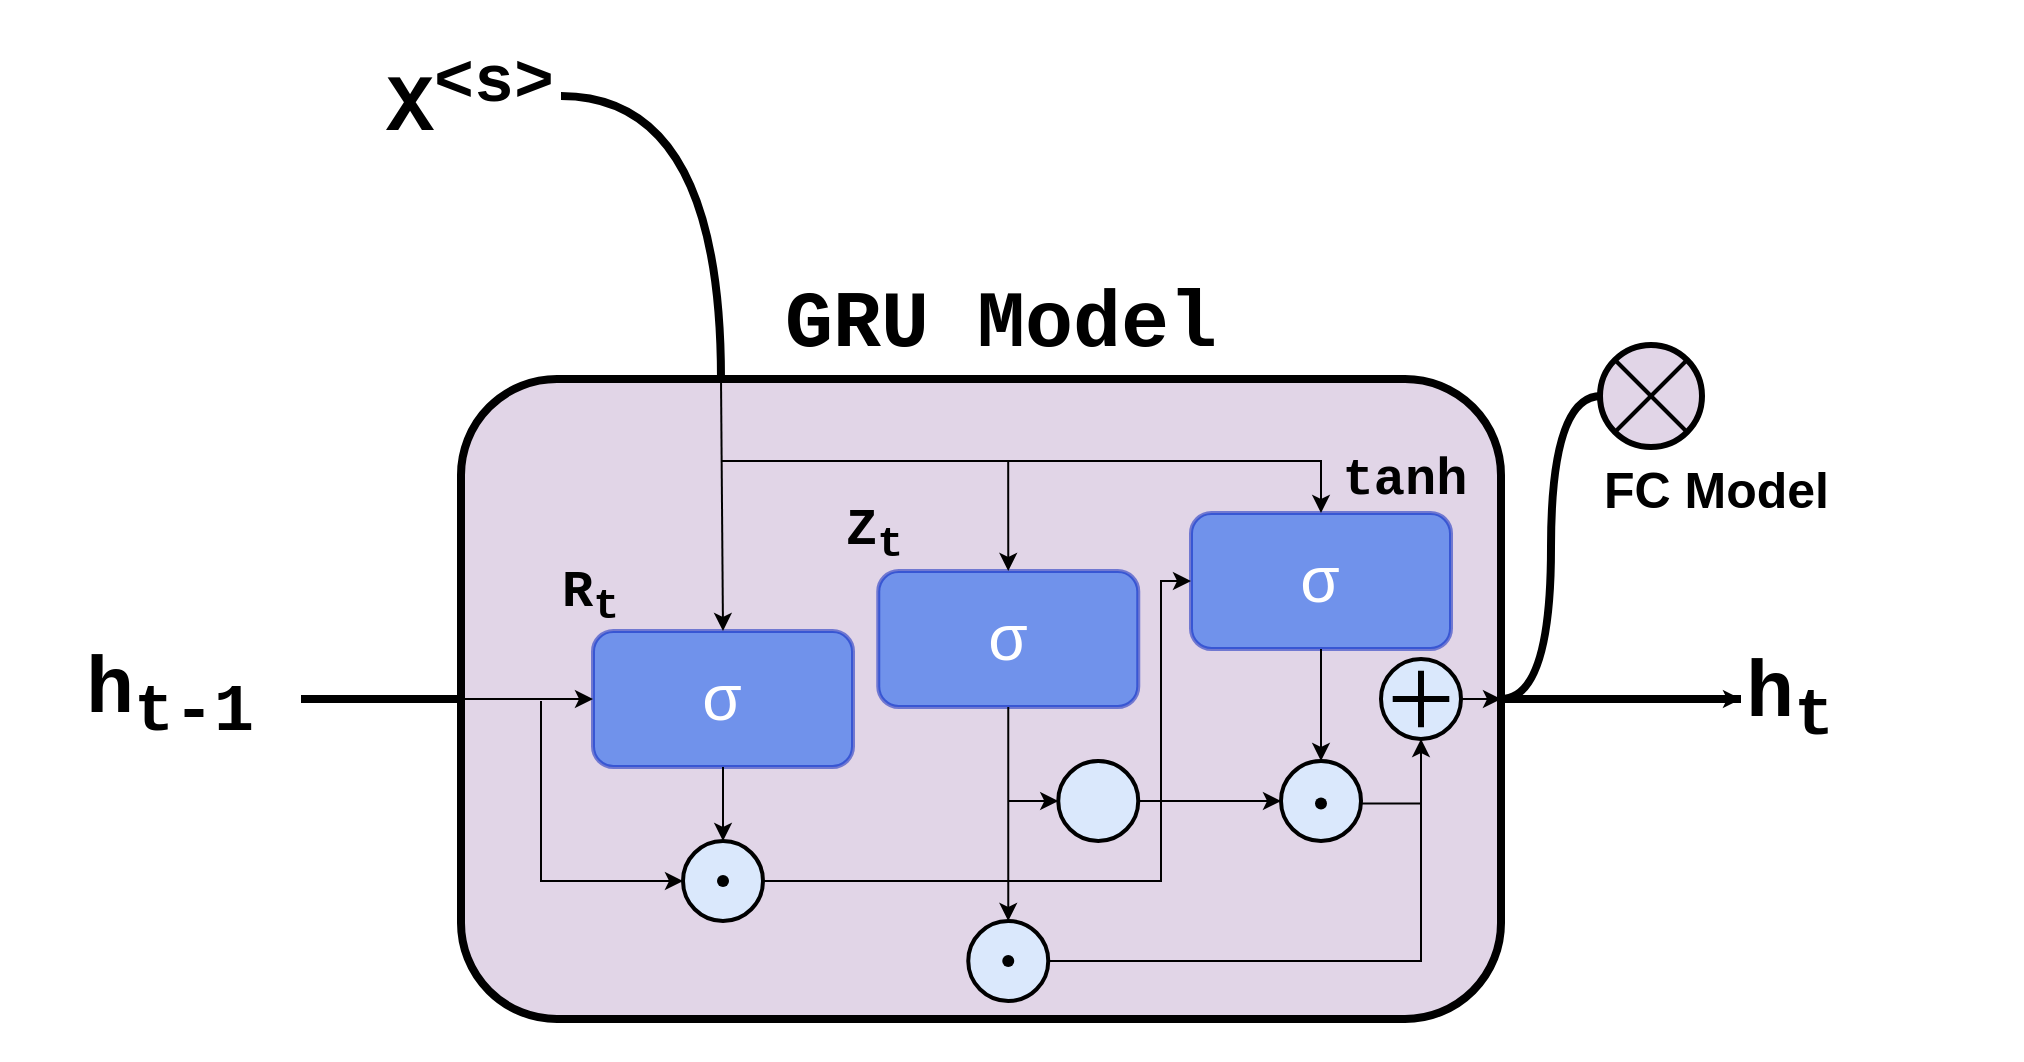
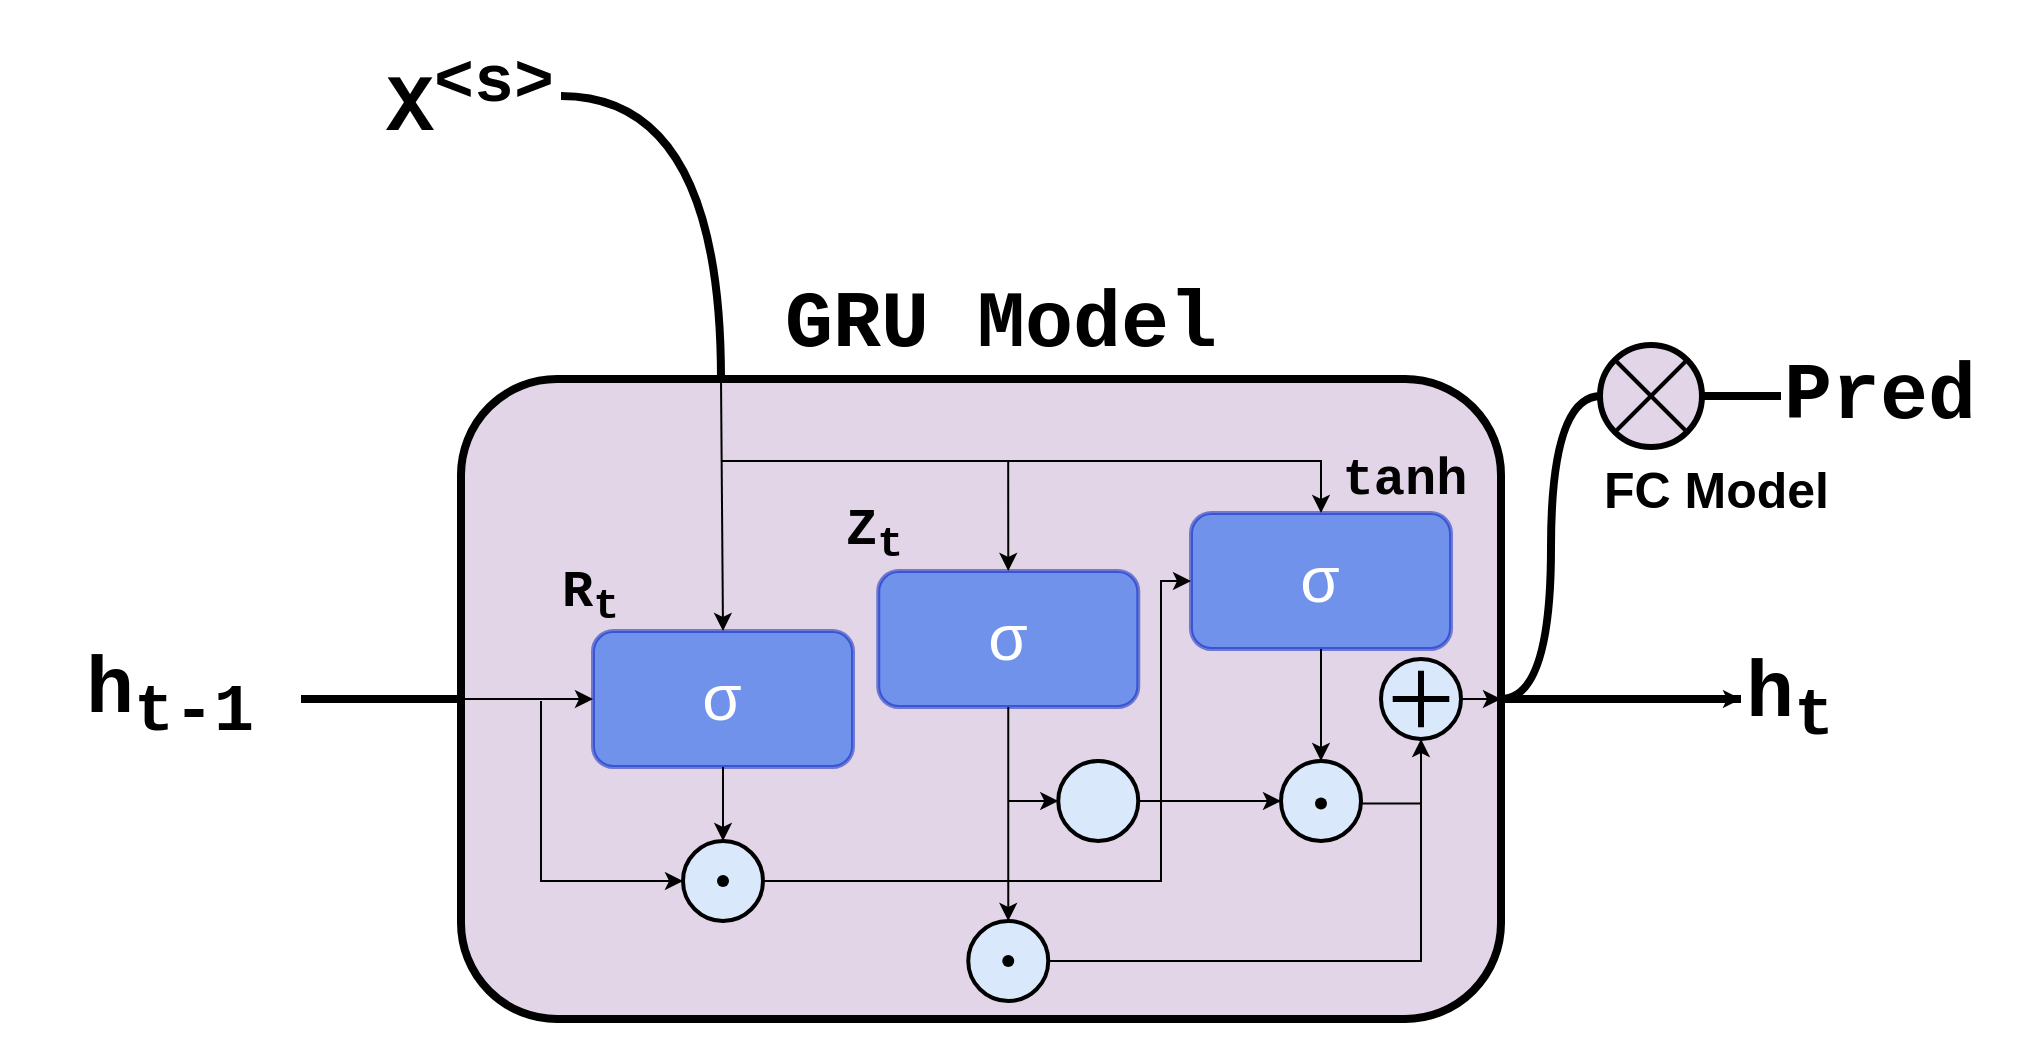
edge "FC Model" -- "Pred": added
node "Pred": added
